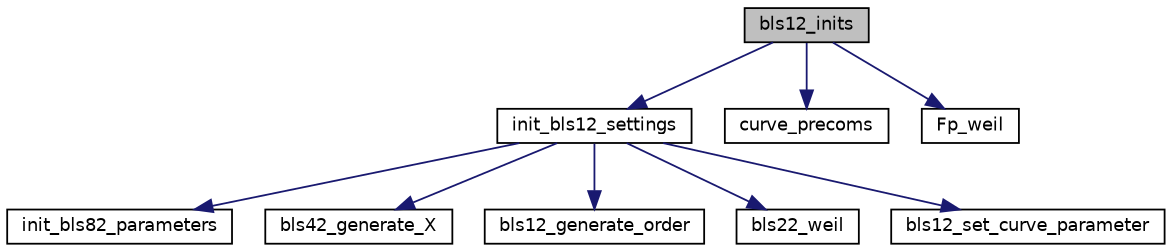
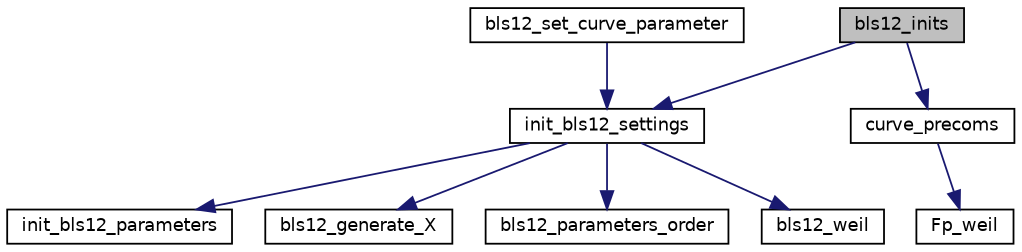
edge "bls12_inits" -> "Fp_weil": now "curve_precoms" -> "Fp_weil"
edge "init_bls12_settings" -> "bls12_set_curve_parameter": reversed
node "init_bls82_parameters": label "init_bls82_parameters" -> "init_bls12_parameters"
node "bls42_generate_X": label "bls42_generate_X" -> "bls12_generate_X"
node "bls12_generate_order": label "bls12_generate_order" -> "bls12_parameters_order"
node "bls22_weil": label "bls22_weil" -> "bls12_weil"
